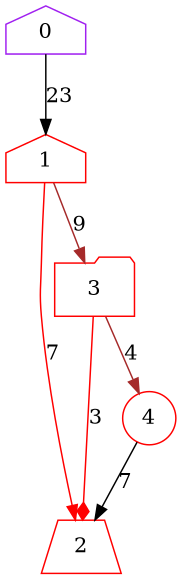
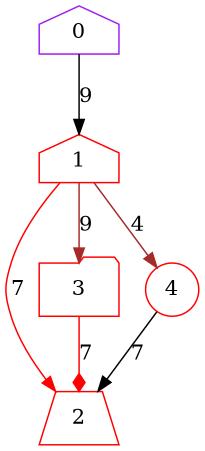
edge "0" -> "1": label "23" -> "9"
edge "3" -> "4": now "1" -> "4"
edge "3" -> "2": label "3" -> "7"
